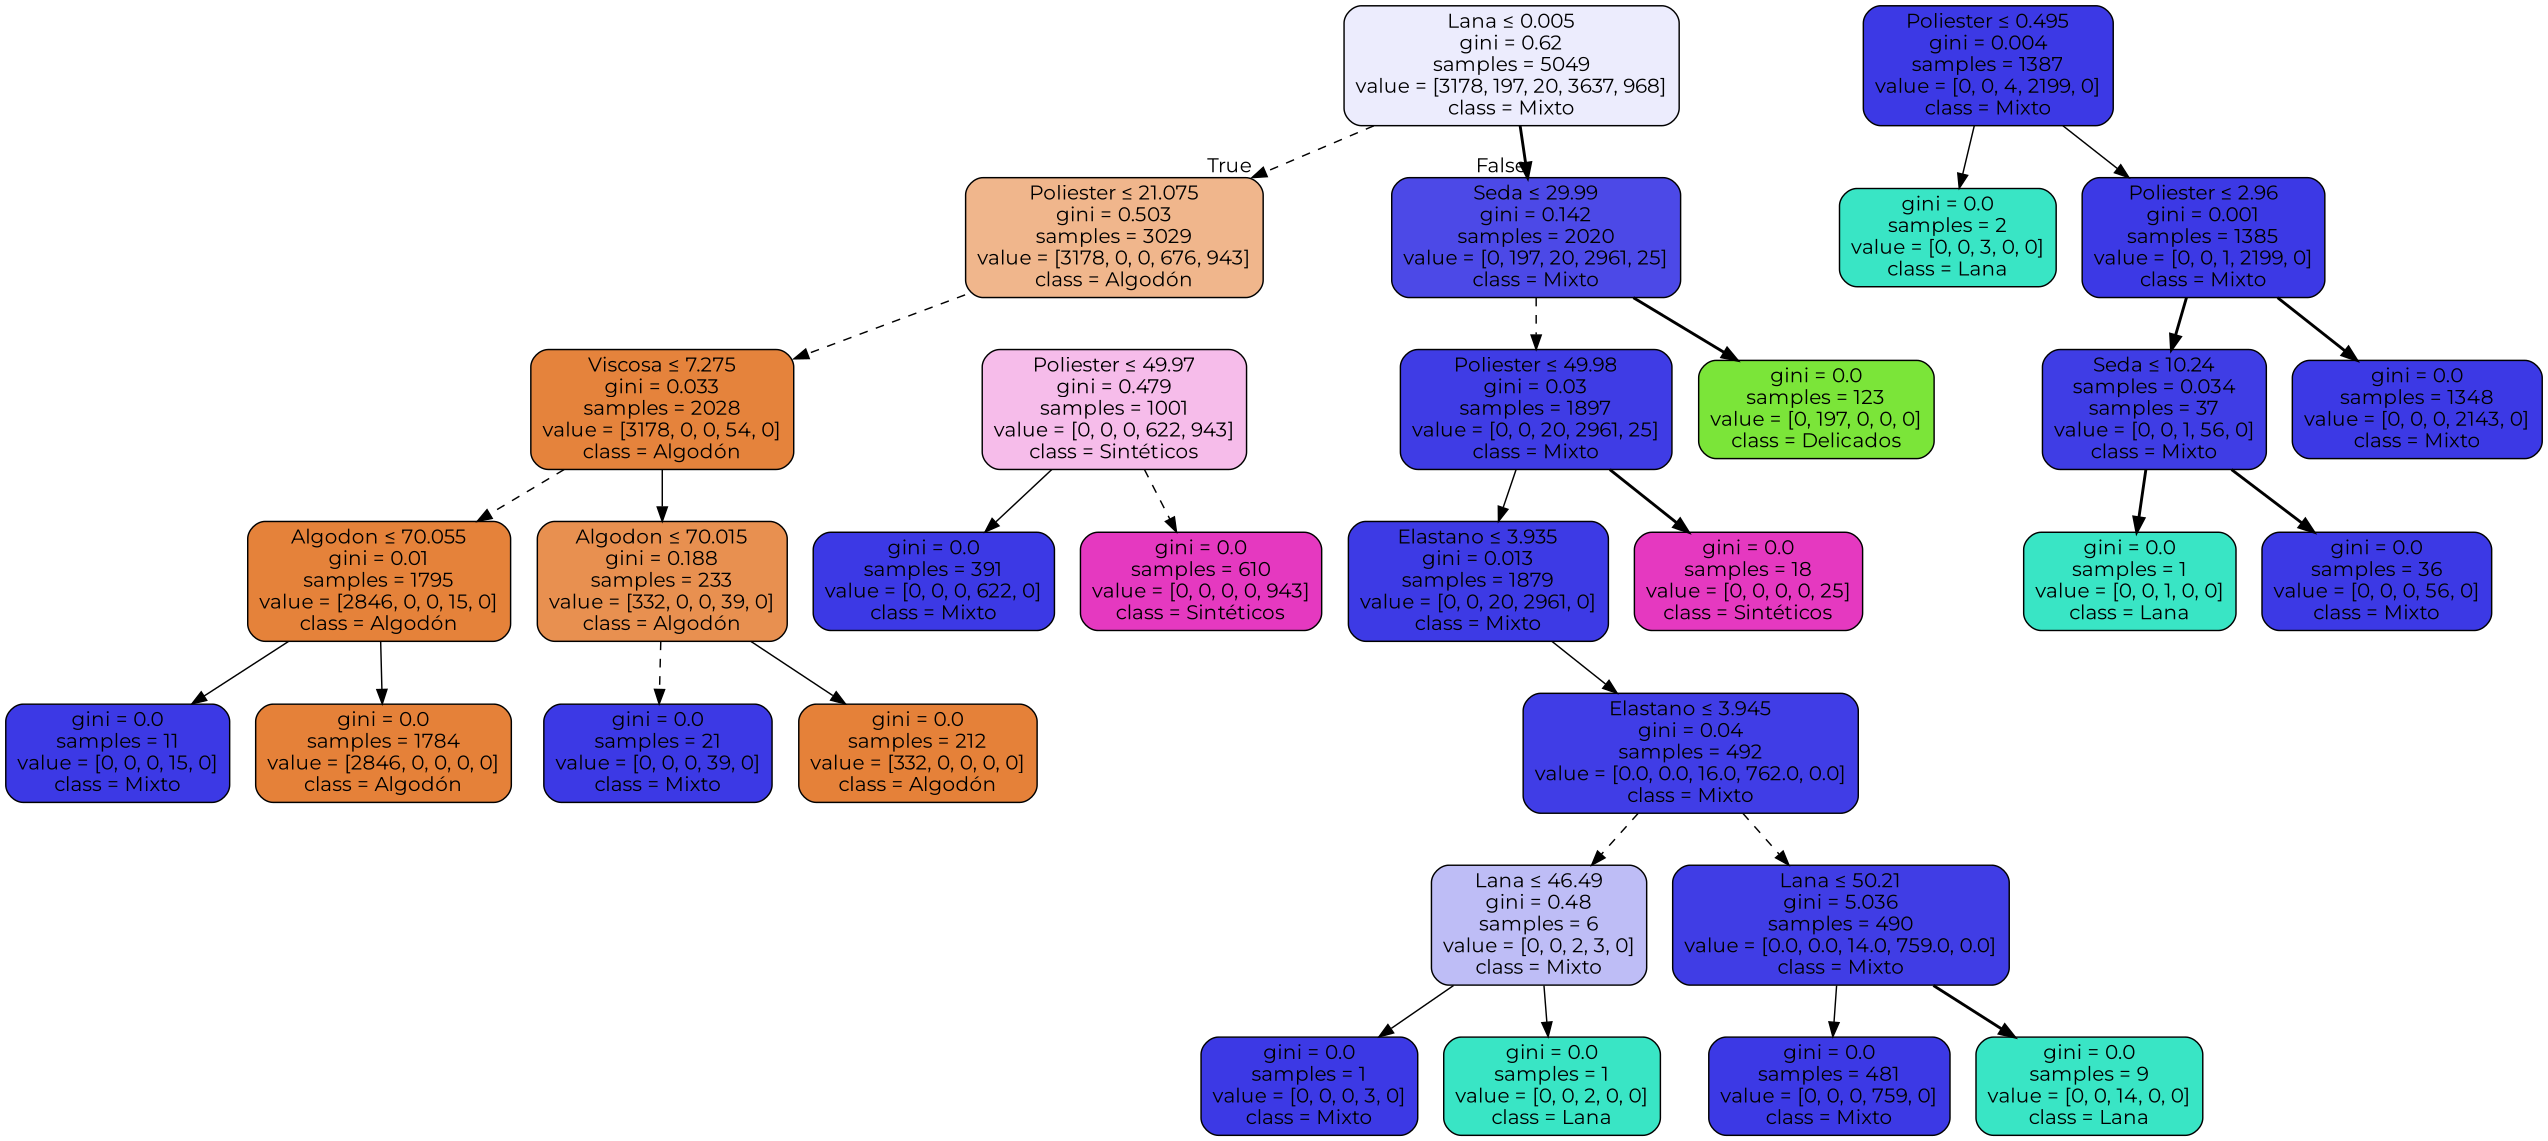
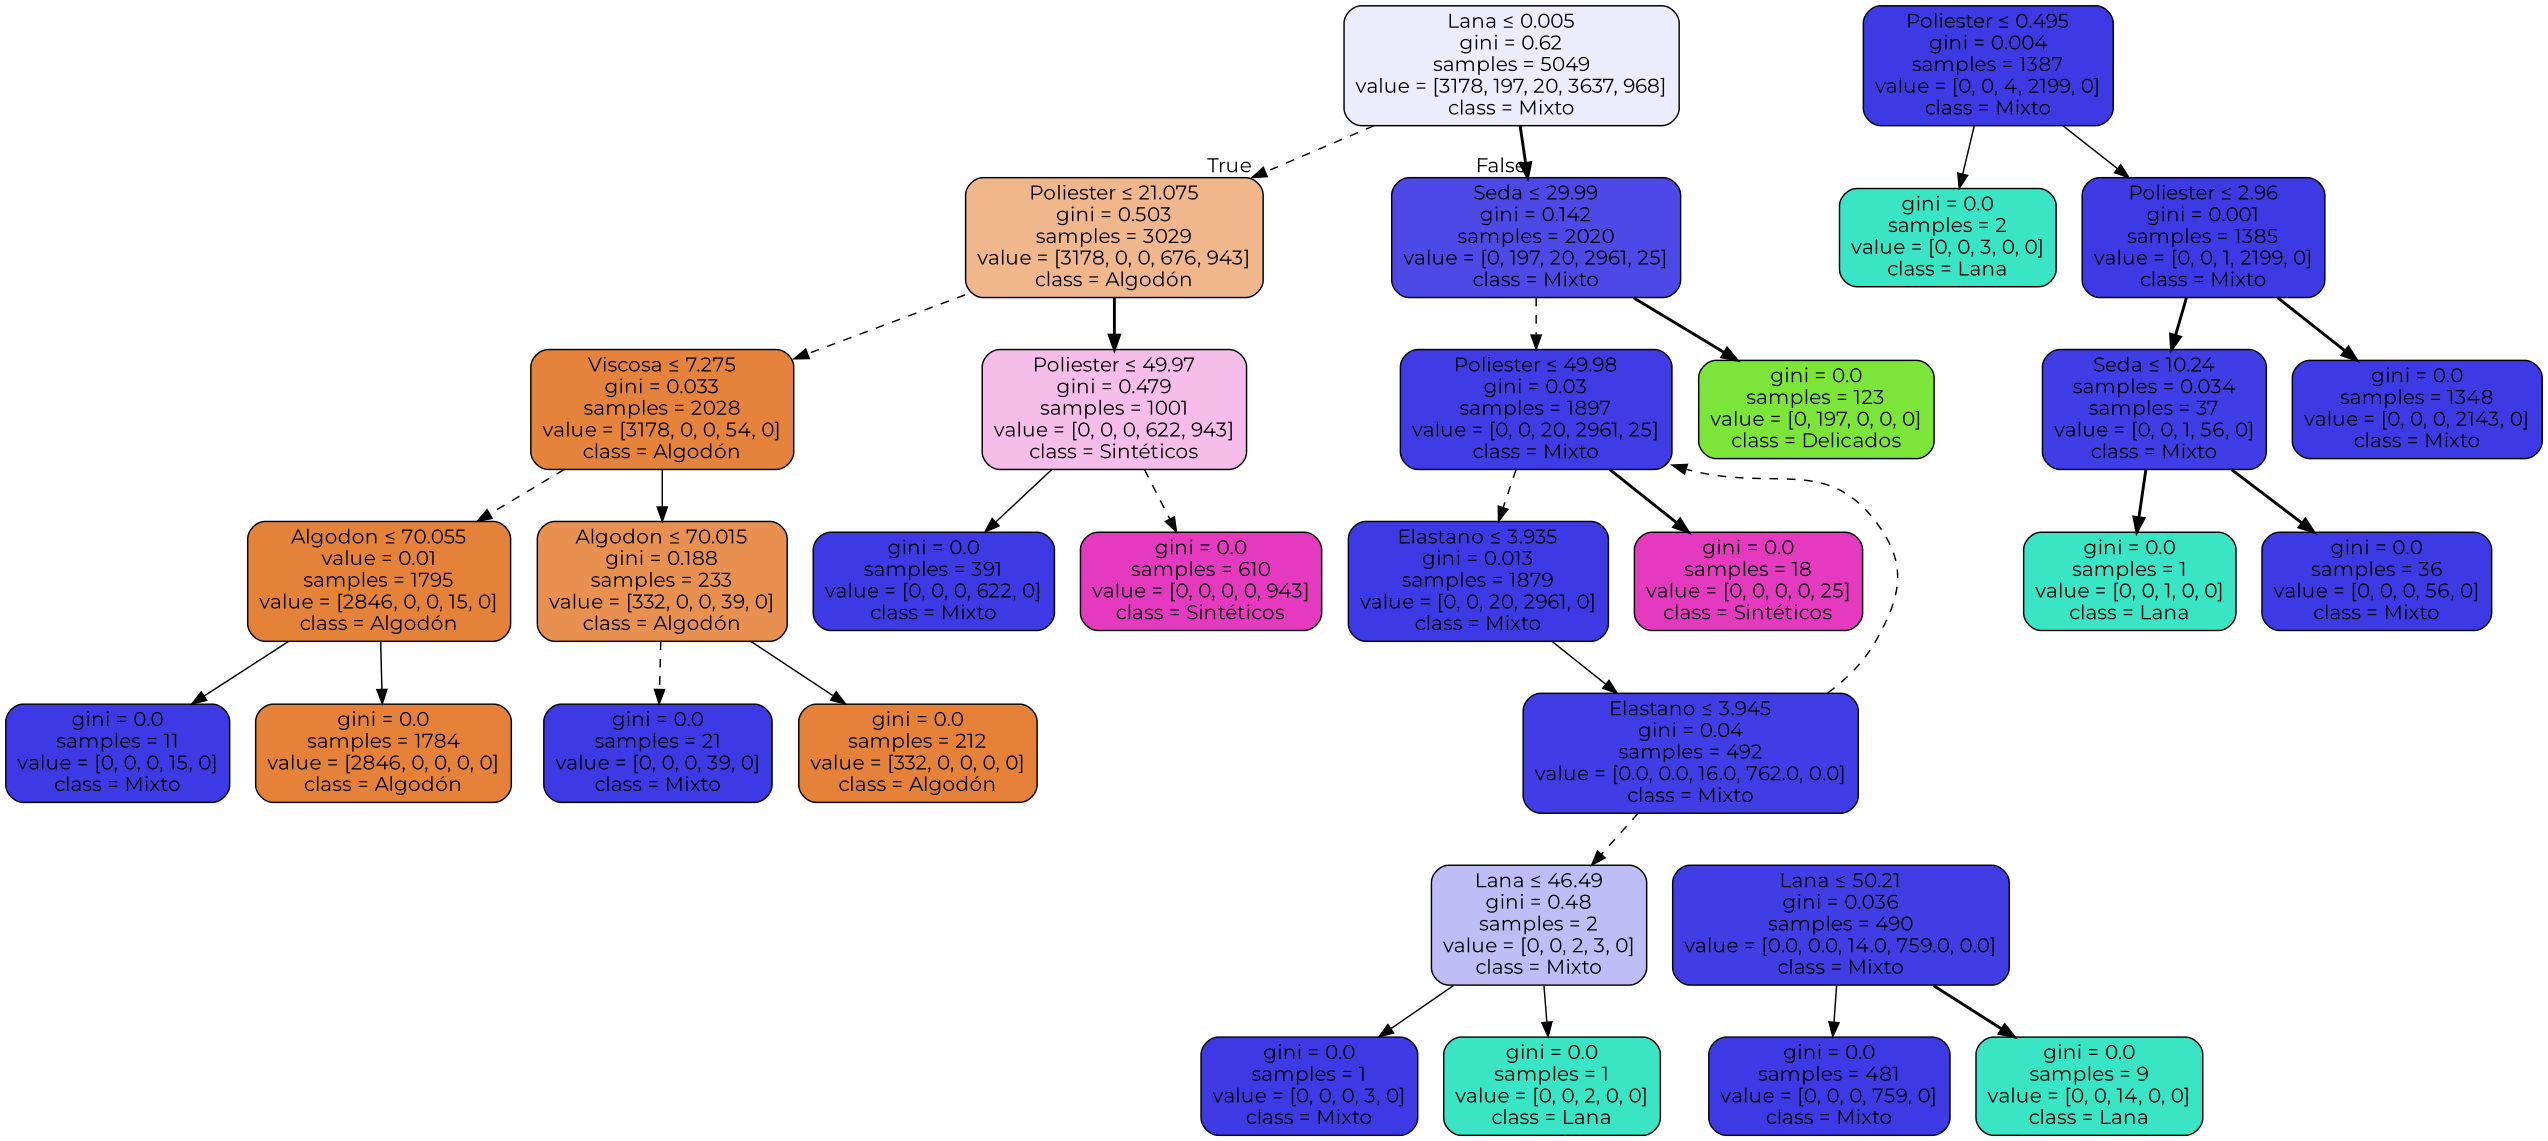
edge "Poliester ≤ 21.075" -> "Poliester ≤ 49.97": added
edge "Poliester ≤ 49.98" -> "Elastano ≤ 3.935": style solid -> dashed
node "Algodon ≤ 70.055": text "gini = 0.01" -> "value = 0.01"
edge "Elastano ≤ 3.945" -> "Lana ≤ 50.21": now "Elastano ≤ 3.945" -> "Poliester ≤ 49.98"
node "Lana ≤ 50.21": text "gini = 5.036" -> "gini = 0.036"
node "Lana ≤ 46.49": text "samples = 6" -> "samples = 2"
